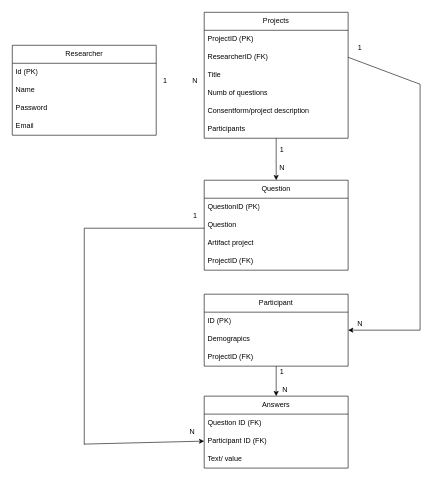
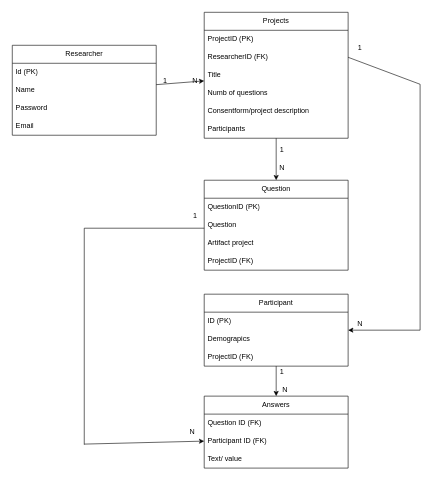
edge "Researcher" -> "Projects": added
